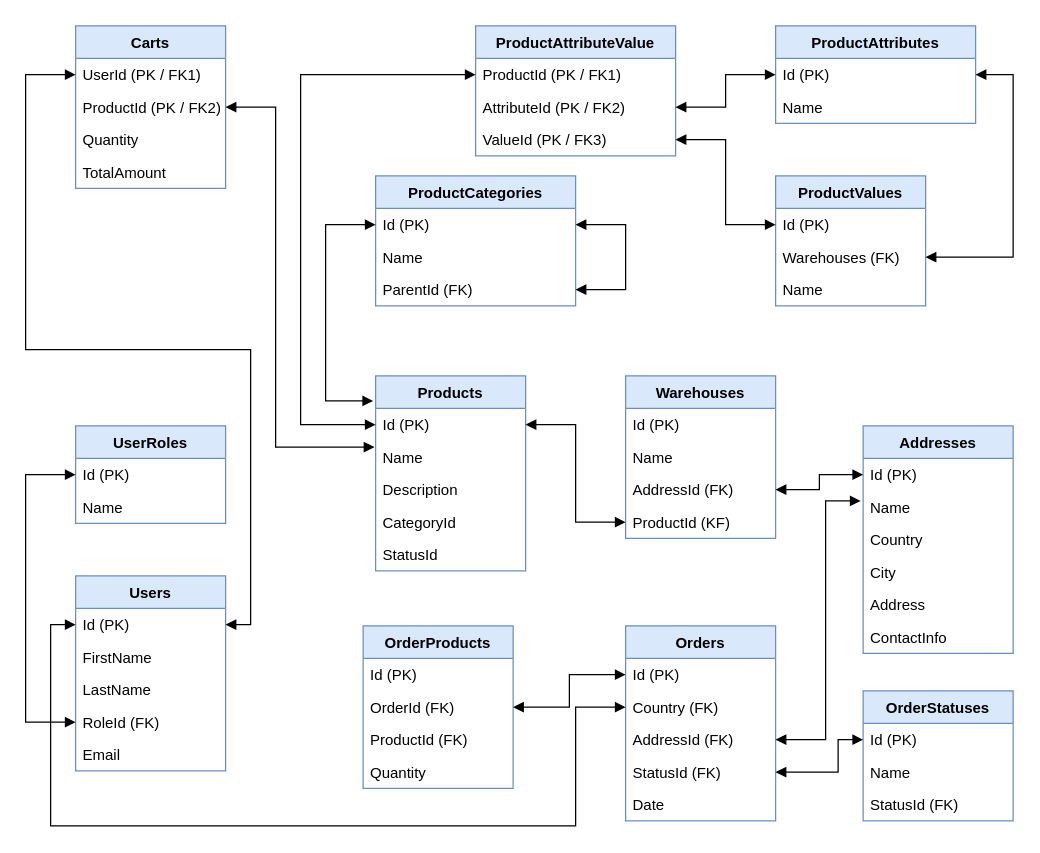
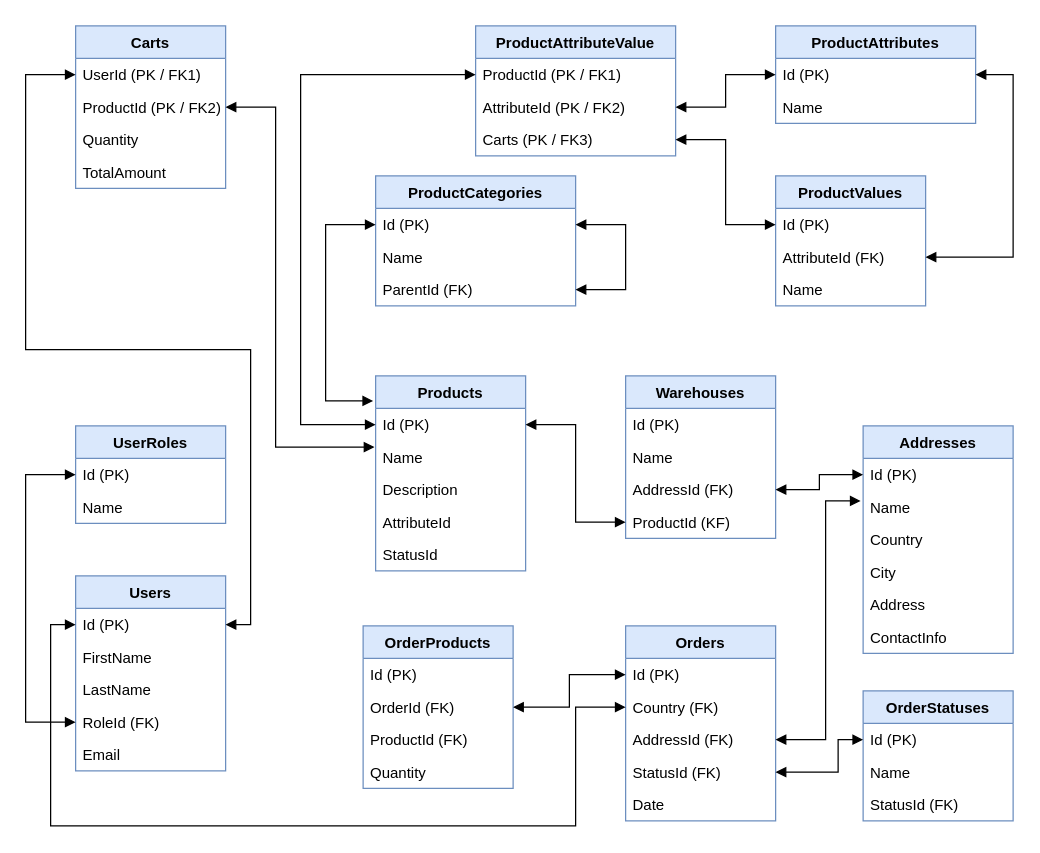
node "ValueId (PK / FK3)": label "ValueId (PK / FK3)" -> "Carts (PK / FK3)"
node "Warehouses (FK)": label "Warehouses (FK)" -> "AttributeId (FK)"
node "CategoryId": label "CategoryId" -> "AttributeId"
